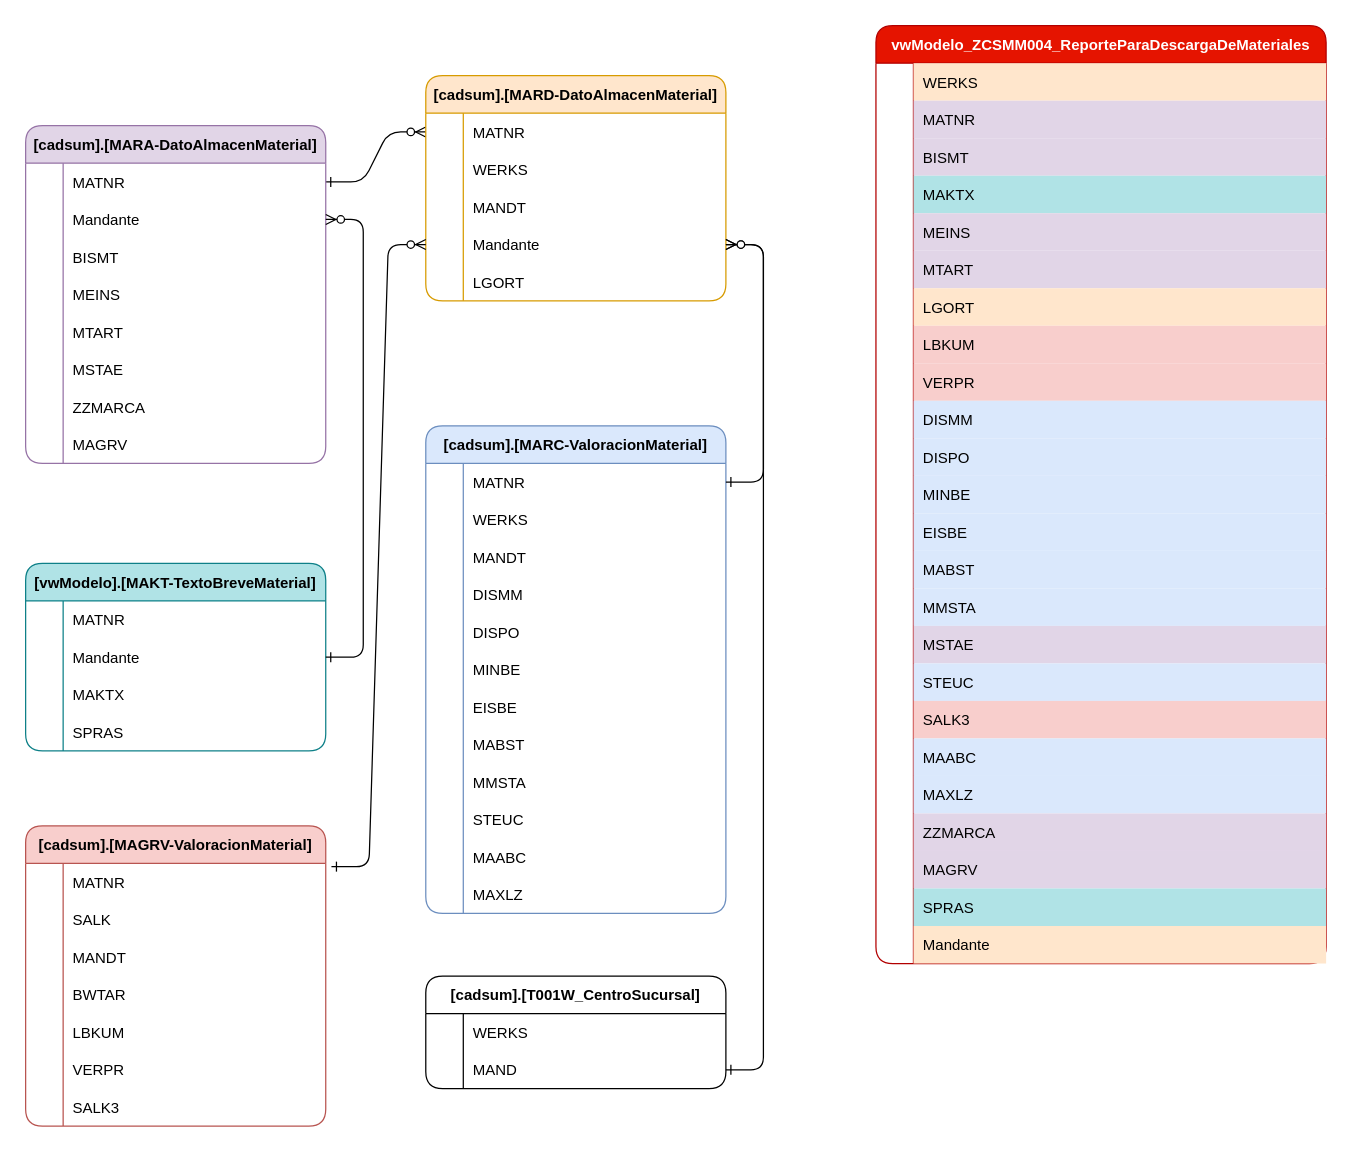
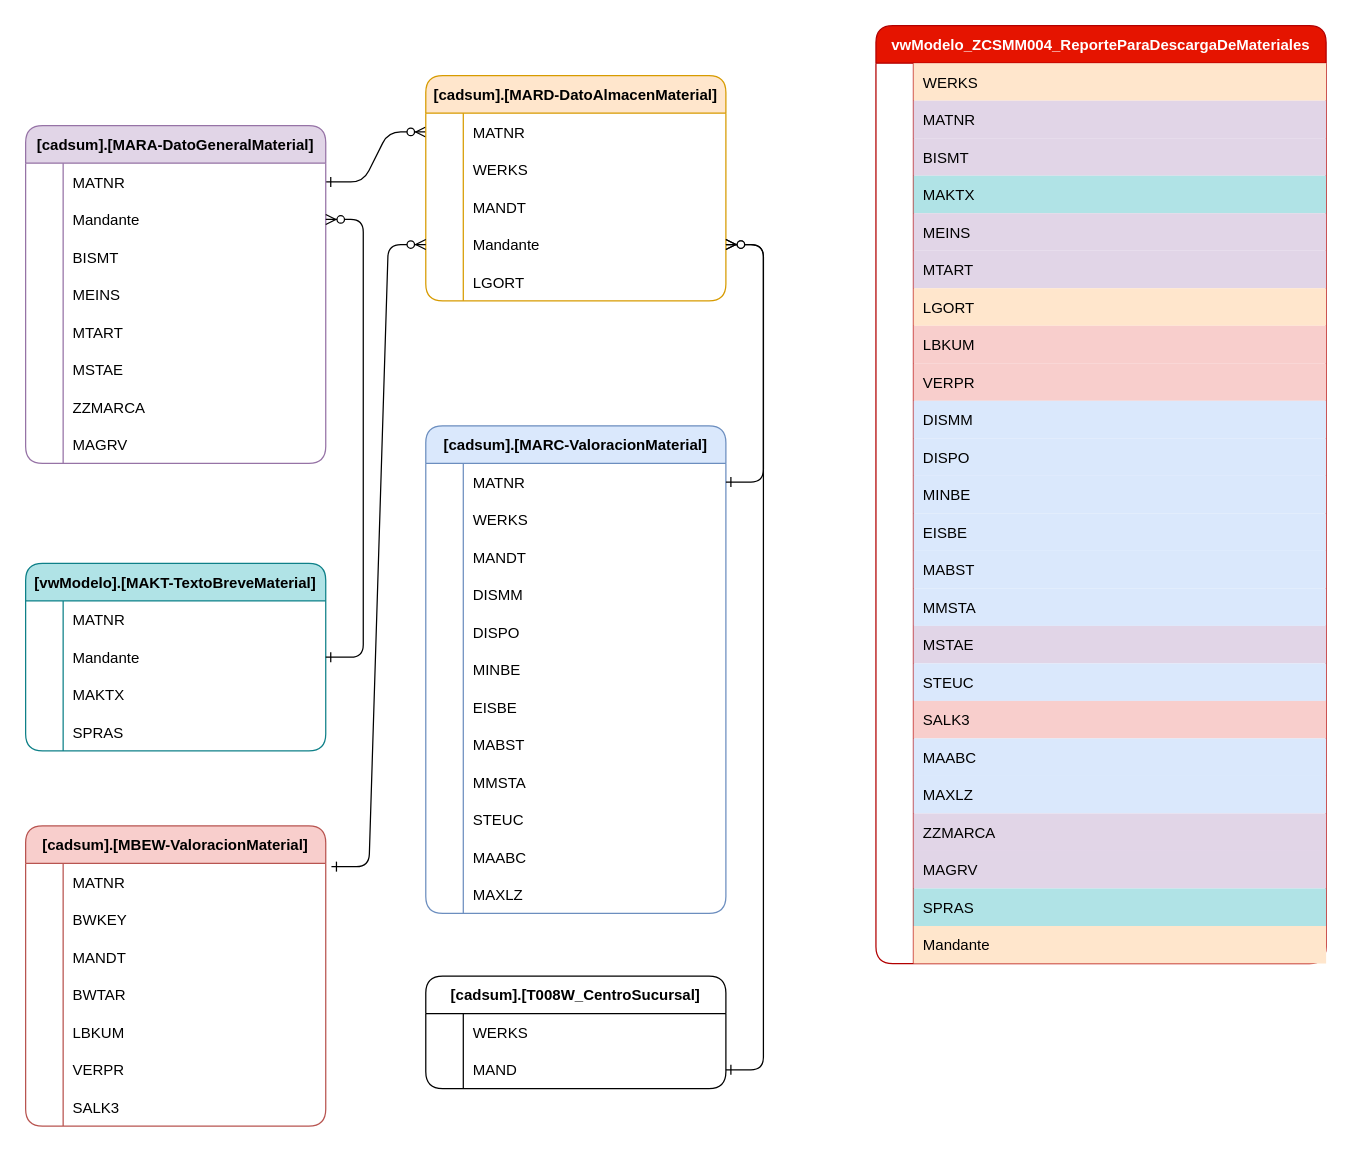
node "[cadsum].[MARA-DatoAlmacenMaterial]": label "[cadsum].[MARA-DatoAlmacenMaterial]" -> "[cadsum].[MARA-DatoGeneralMaterial]"
node "[cadsum].[MAGRV-ValoracionMaterial]": label "[cadsum].[MAGRV-ValoracionMaterial]" -> "[cadsum].[MBEW-ValoracionMaterial]"
node "SALK": label "SALK" -> "BWKEY"
node "[cadsum].[T001W_CentroSucursal]": label "[cadsum].[T001W_CentroSucursal]" -> "[cadsum].[T008W_CentroSucursal]"
